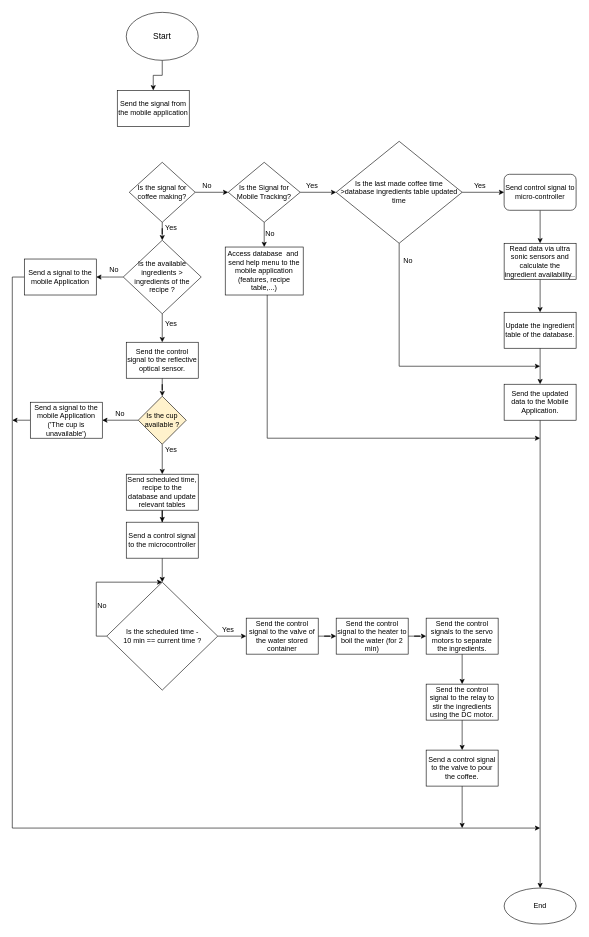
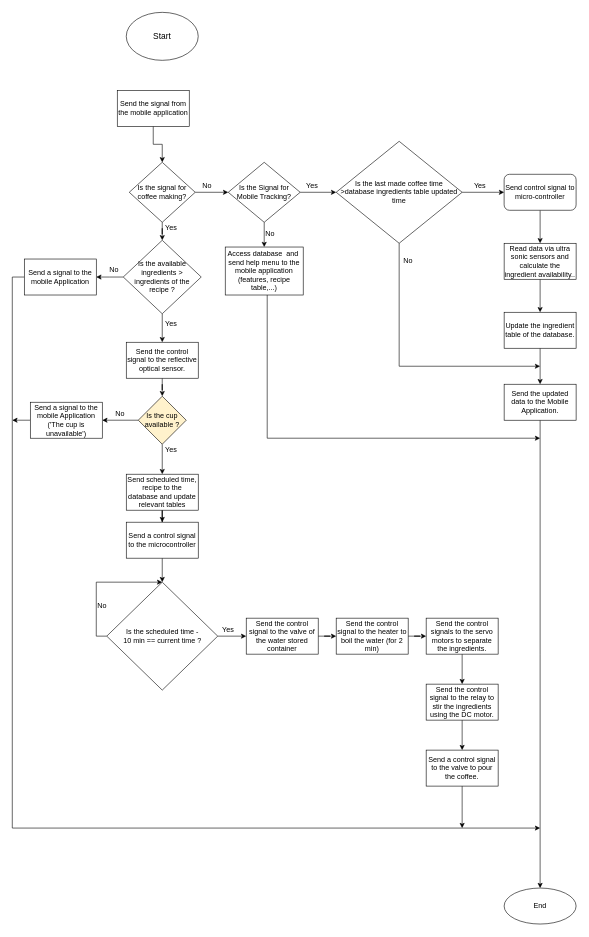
edge "Start" -> "Send the signal from the mobile application": removed
edge "Send the signal from the mobile application" -> "Is the signal for coffee making?": added
